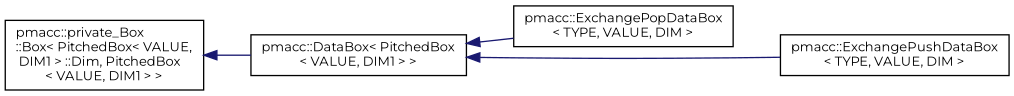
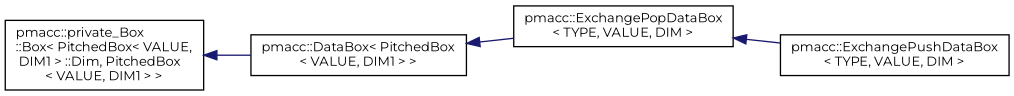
edge "pmacc::ExchangePushDataBox < TYPE, VALUE, DIM >" -> "pmacc::DataBox< PitchedBox < VALUE, DIM1 > >": now "pmacc::ExchangePushDataBox < TYPE, VALUE, DIM >" -> "pmacc::ExchangePopDataBox < TYPE, VALUE, DIM >"
